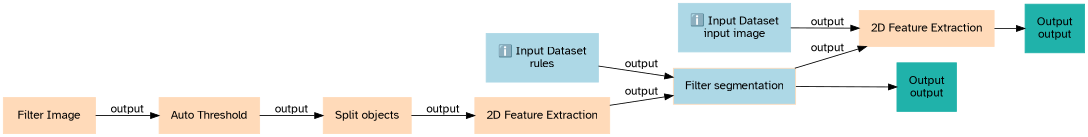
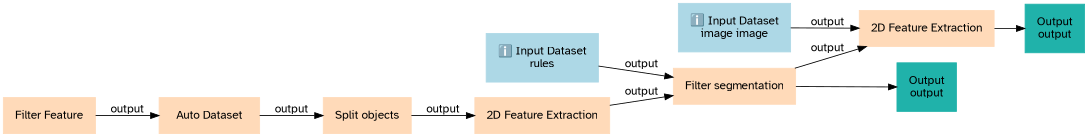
node "ℹ️ Input Dataset input image": label "ℹ️ Input Dataset input image" -> "ℹ️ Input Dataset image image"
node "Filter segmentation": fillcolor lightblue -> peachpuff
node "Filter Image": label "Filter Image" -> "Filter Feature"
node "Auto Threshold": label "Auto Threshold" -> "Auto Dataset"
